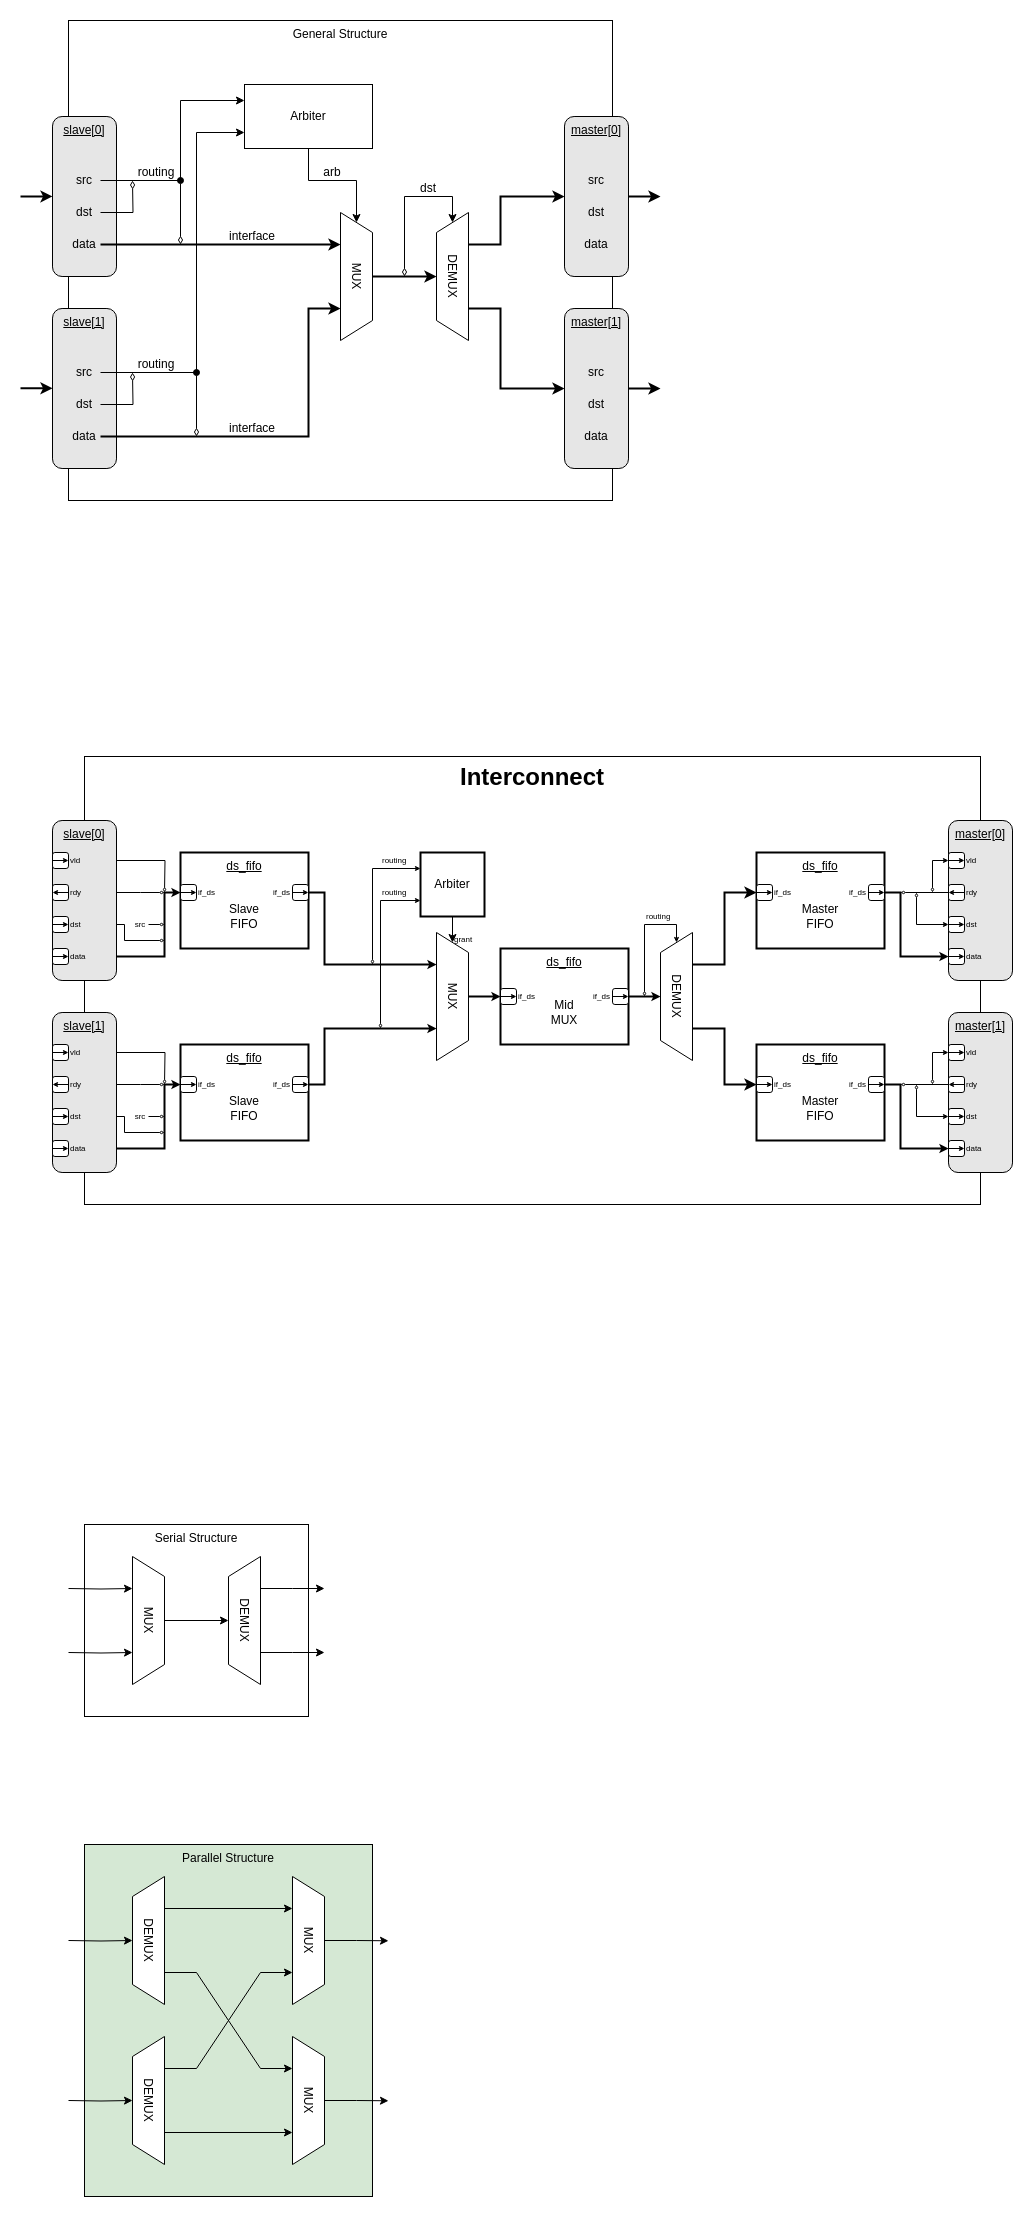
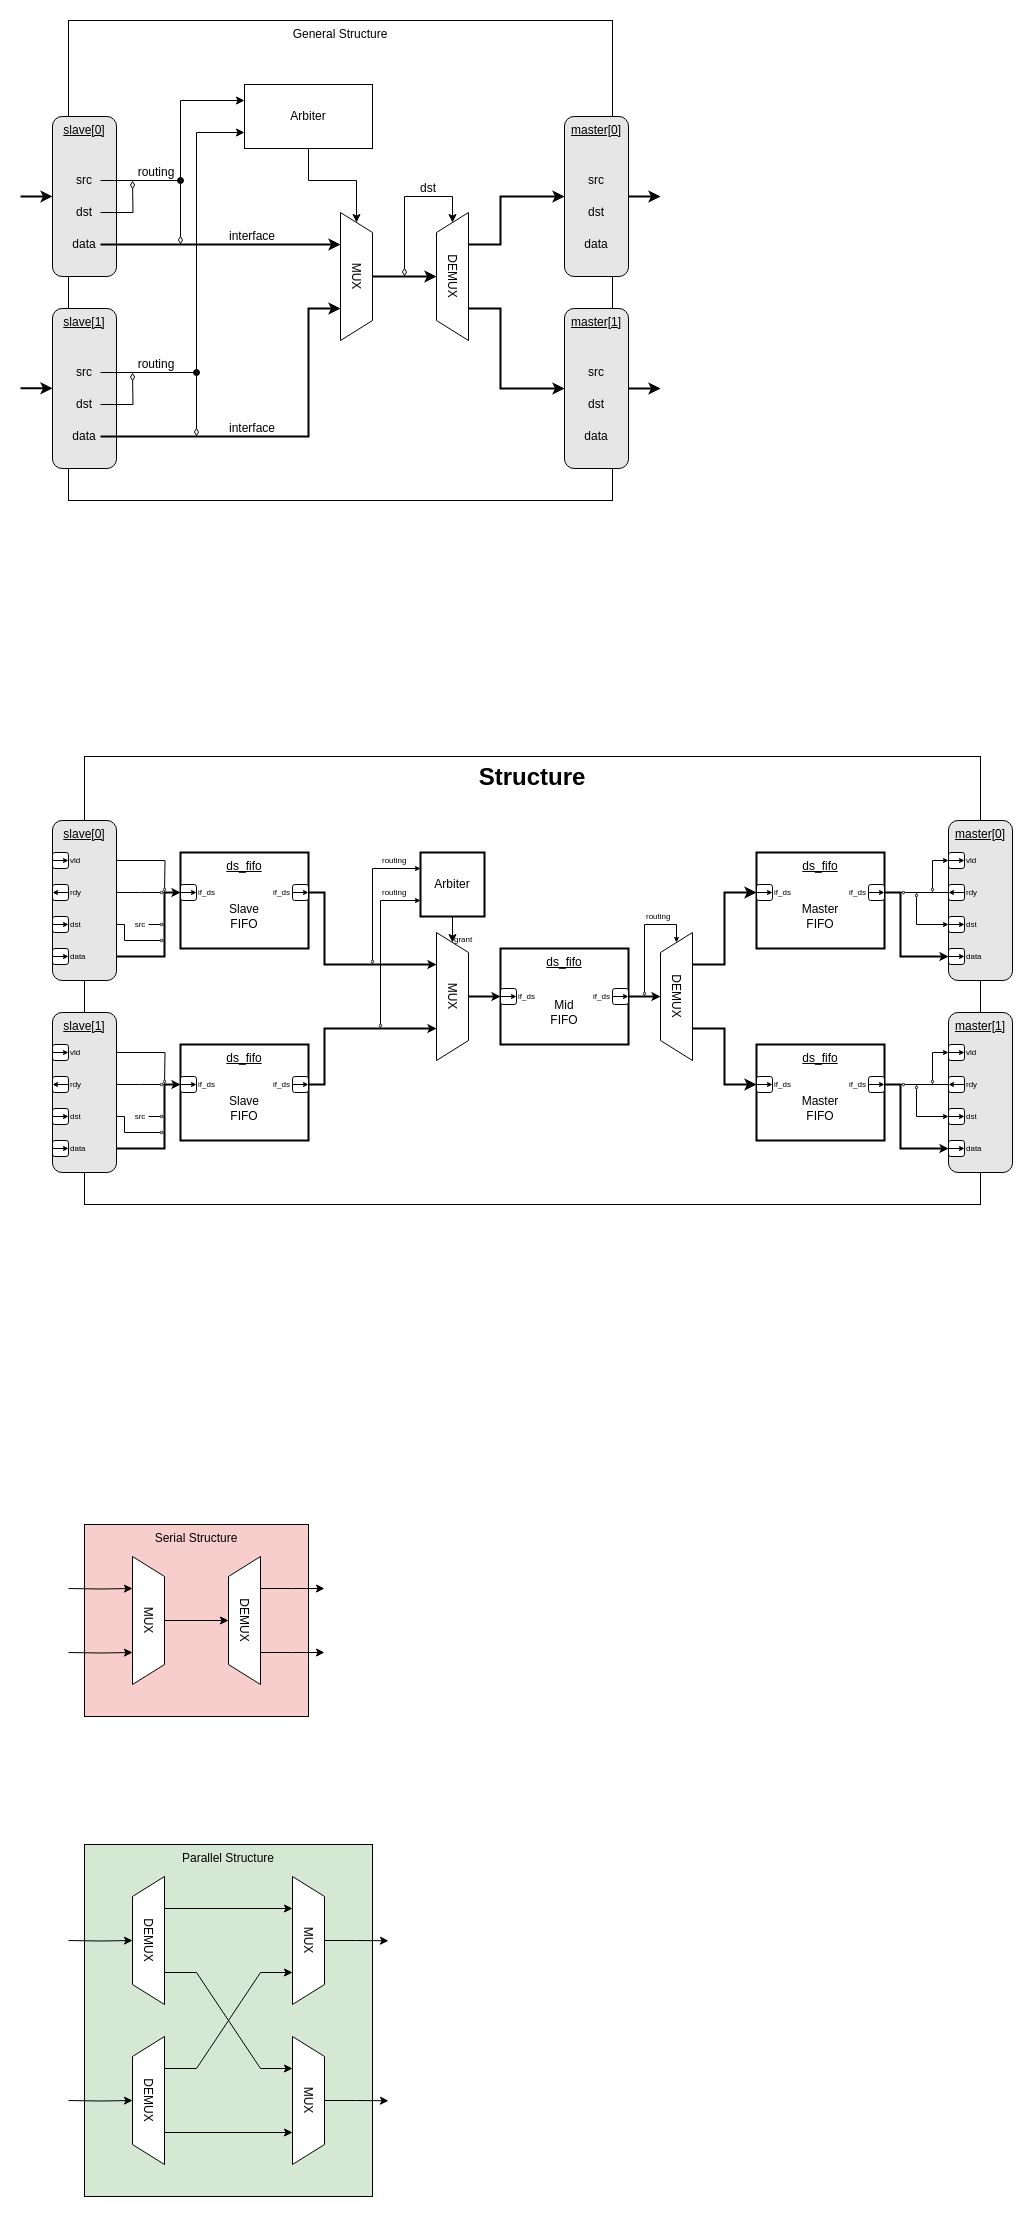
node "arb": removed
node "Interconnect": label "Interconnect" -> "Structure"
node "Mid MUX": label "Mid MUX" -> "Mid FIFO"
node "Serial Structure": fillcolor #ffffff -> #f8cecc
